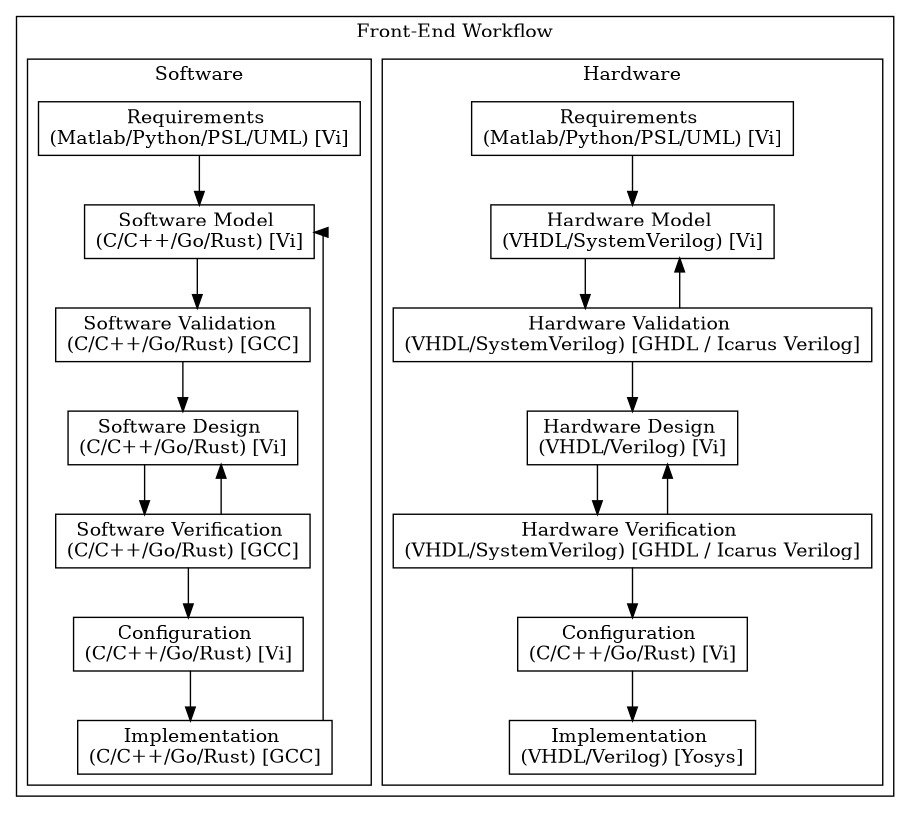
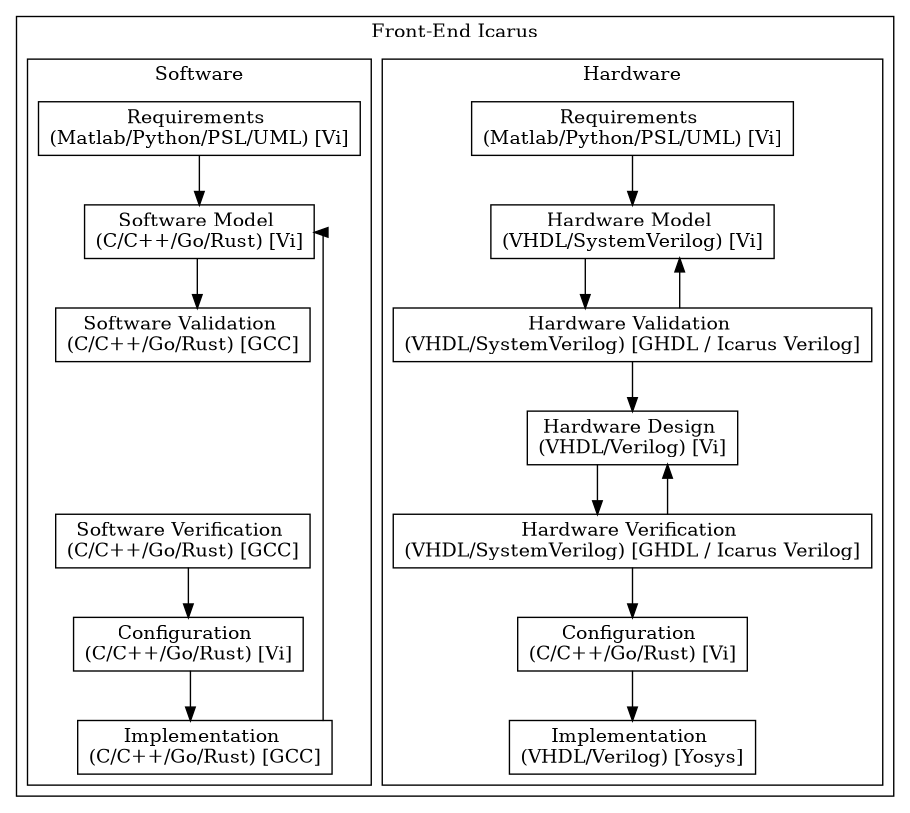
cluster "Front-End Workflow": label "Front-End Workflow" -> "Front-End Icarus"
node "Software Design (C/C++/Go/Rust) [Vi]": removed
